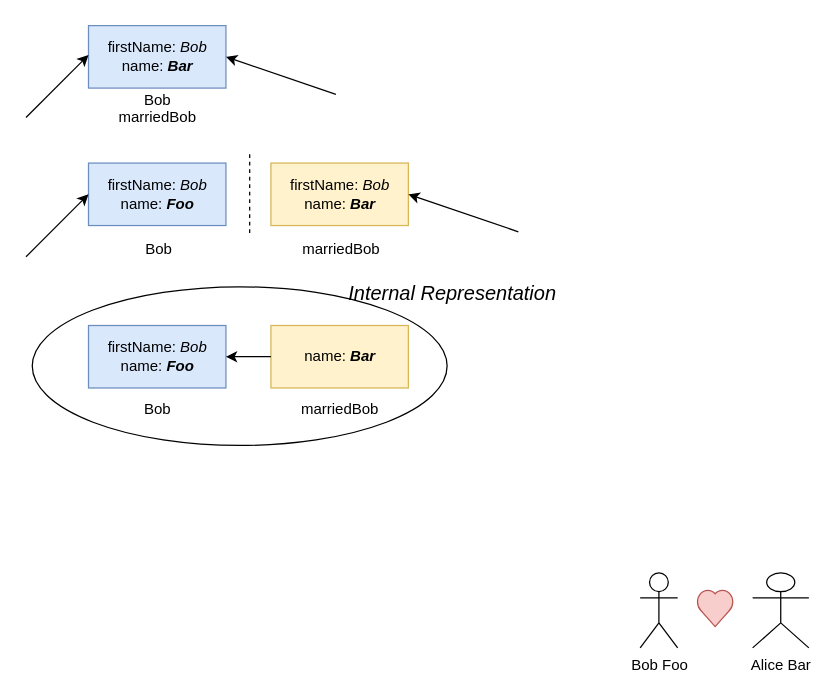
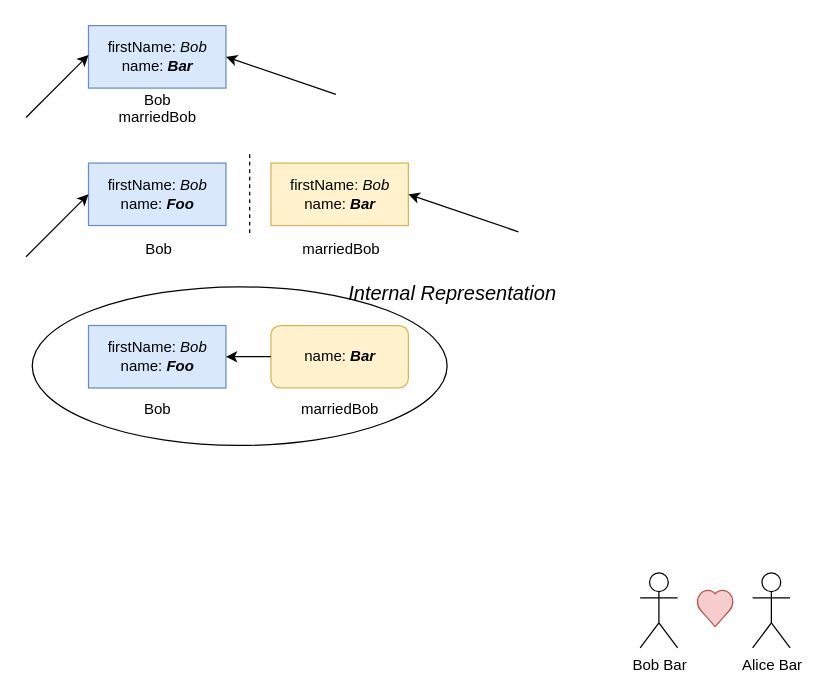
node "name: Bar": shape rectangle -> rounded rectangle
node "Alice Bar": size 56x75 -> 38x75
node "Bob Foo": label "Bob Foo" -> "Bob Bar"
